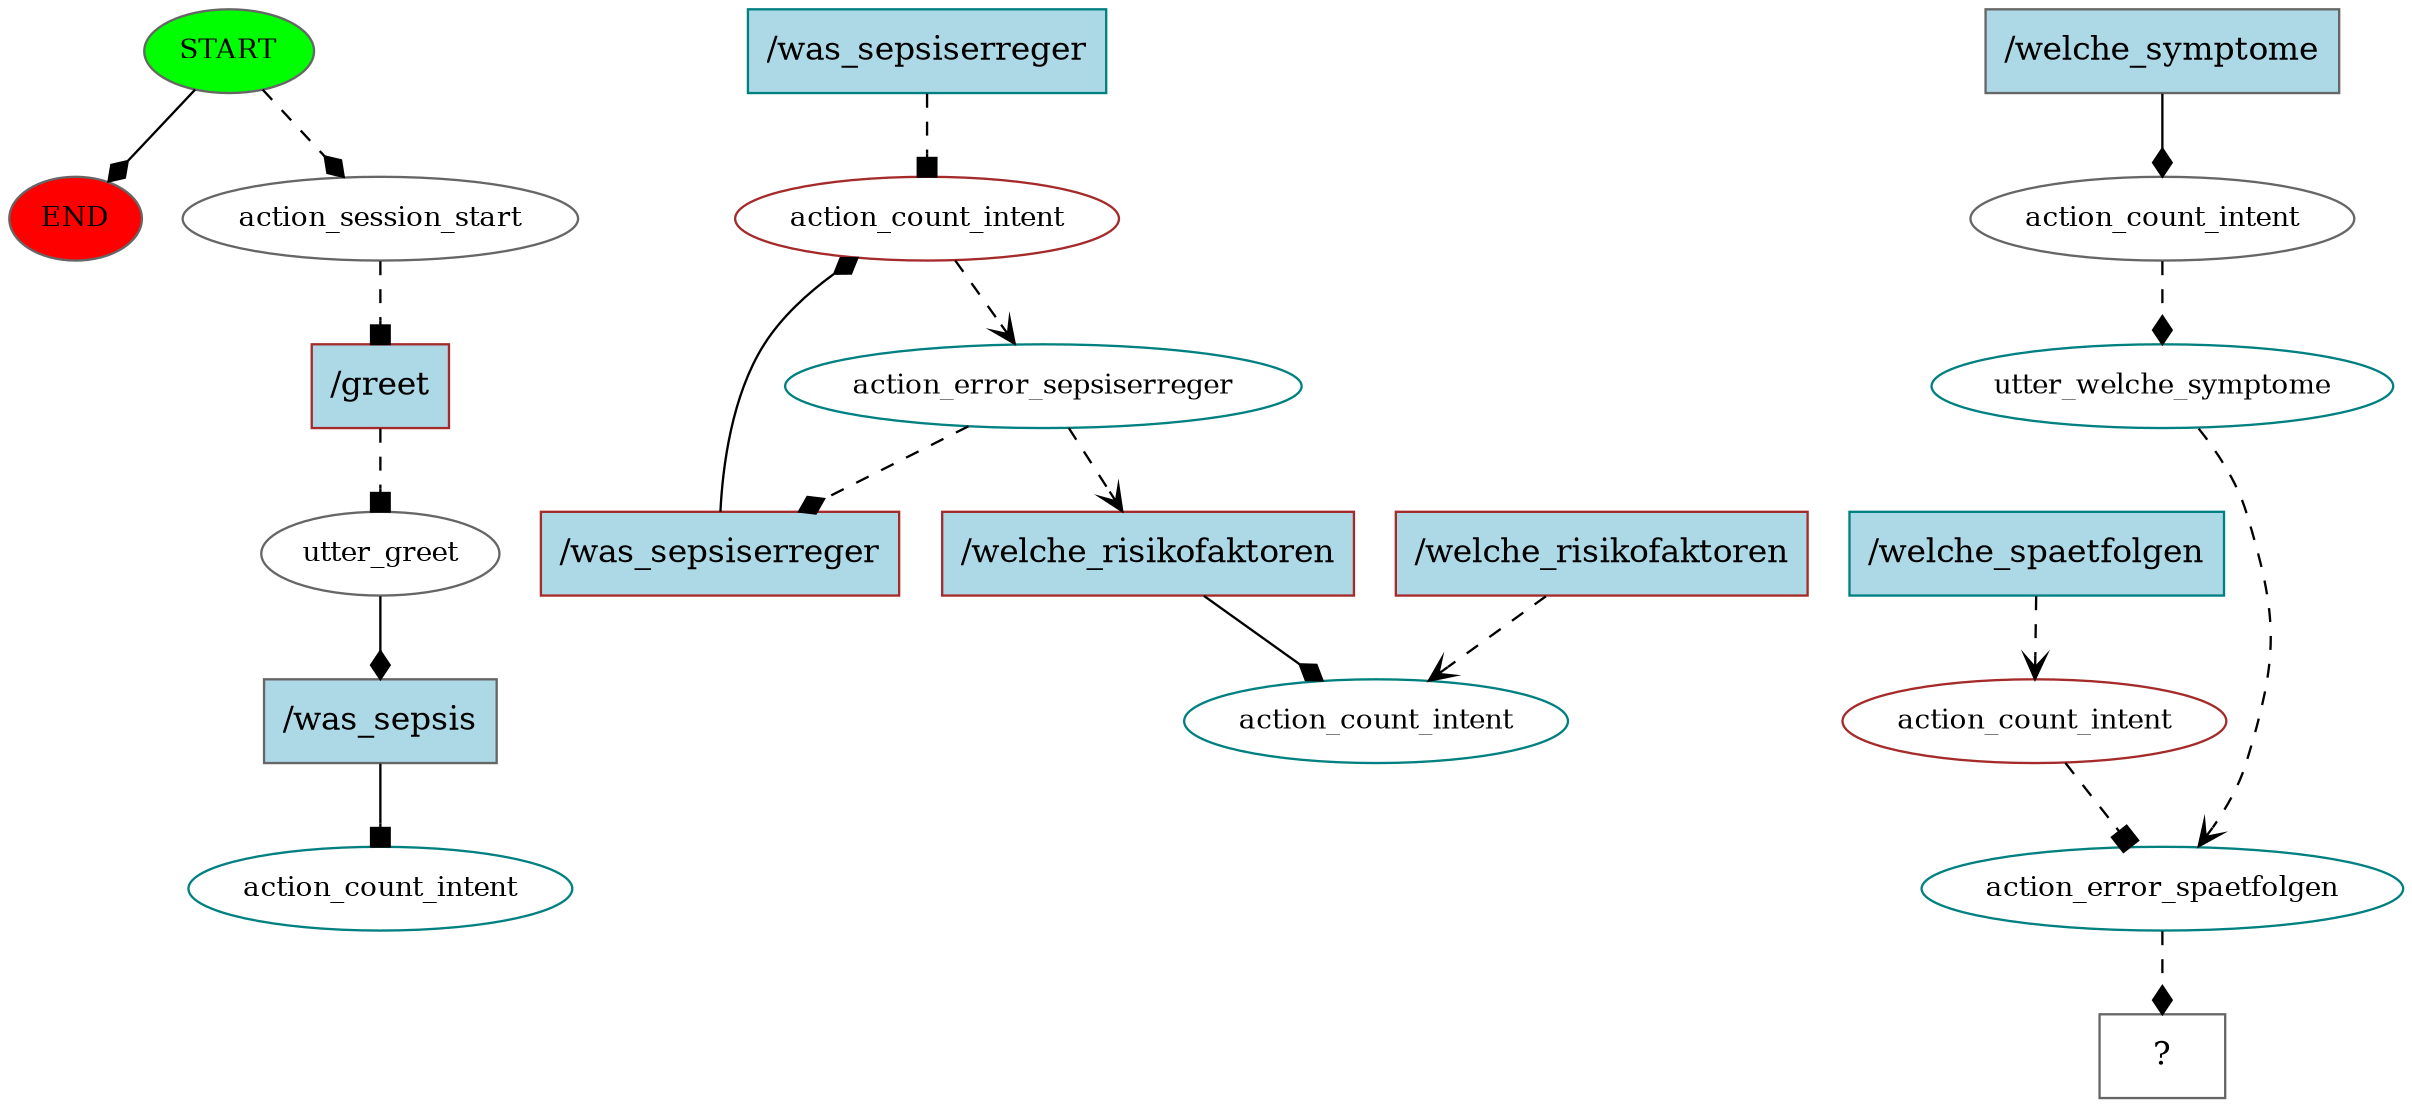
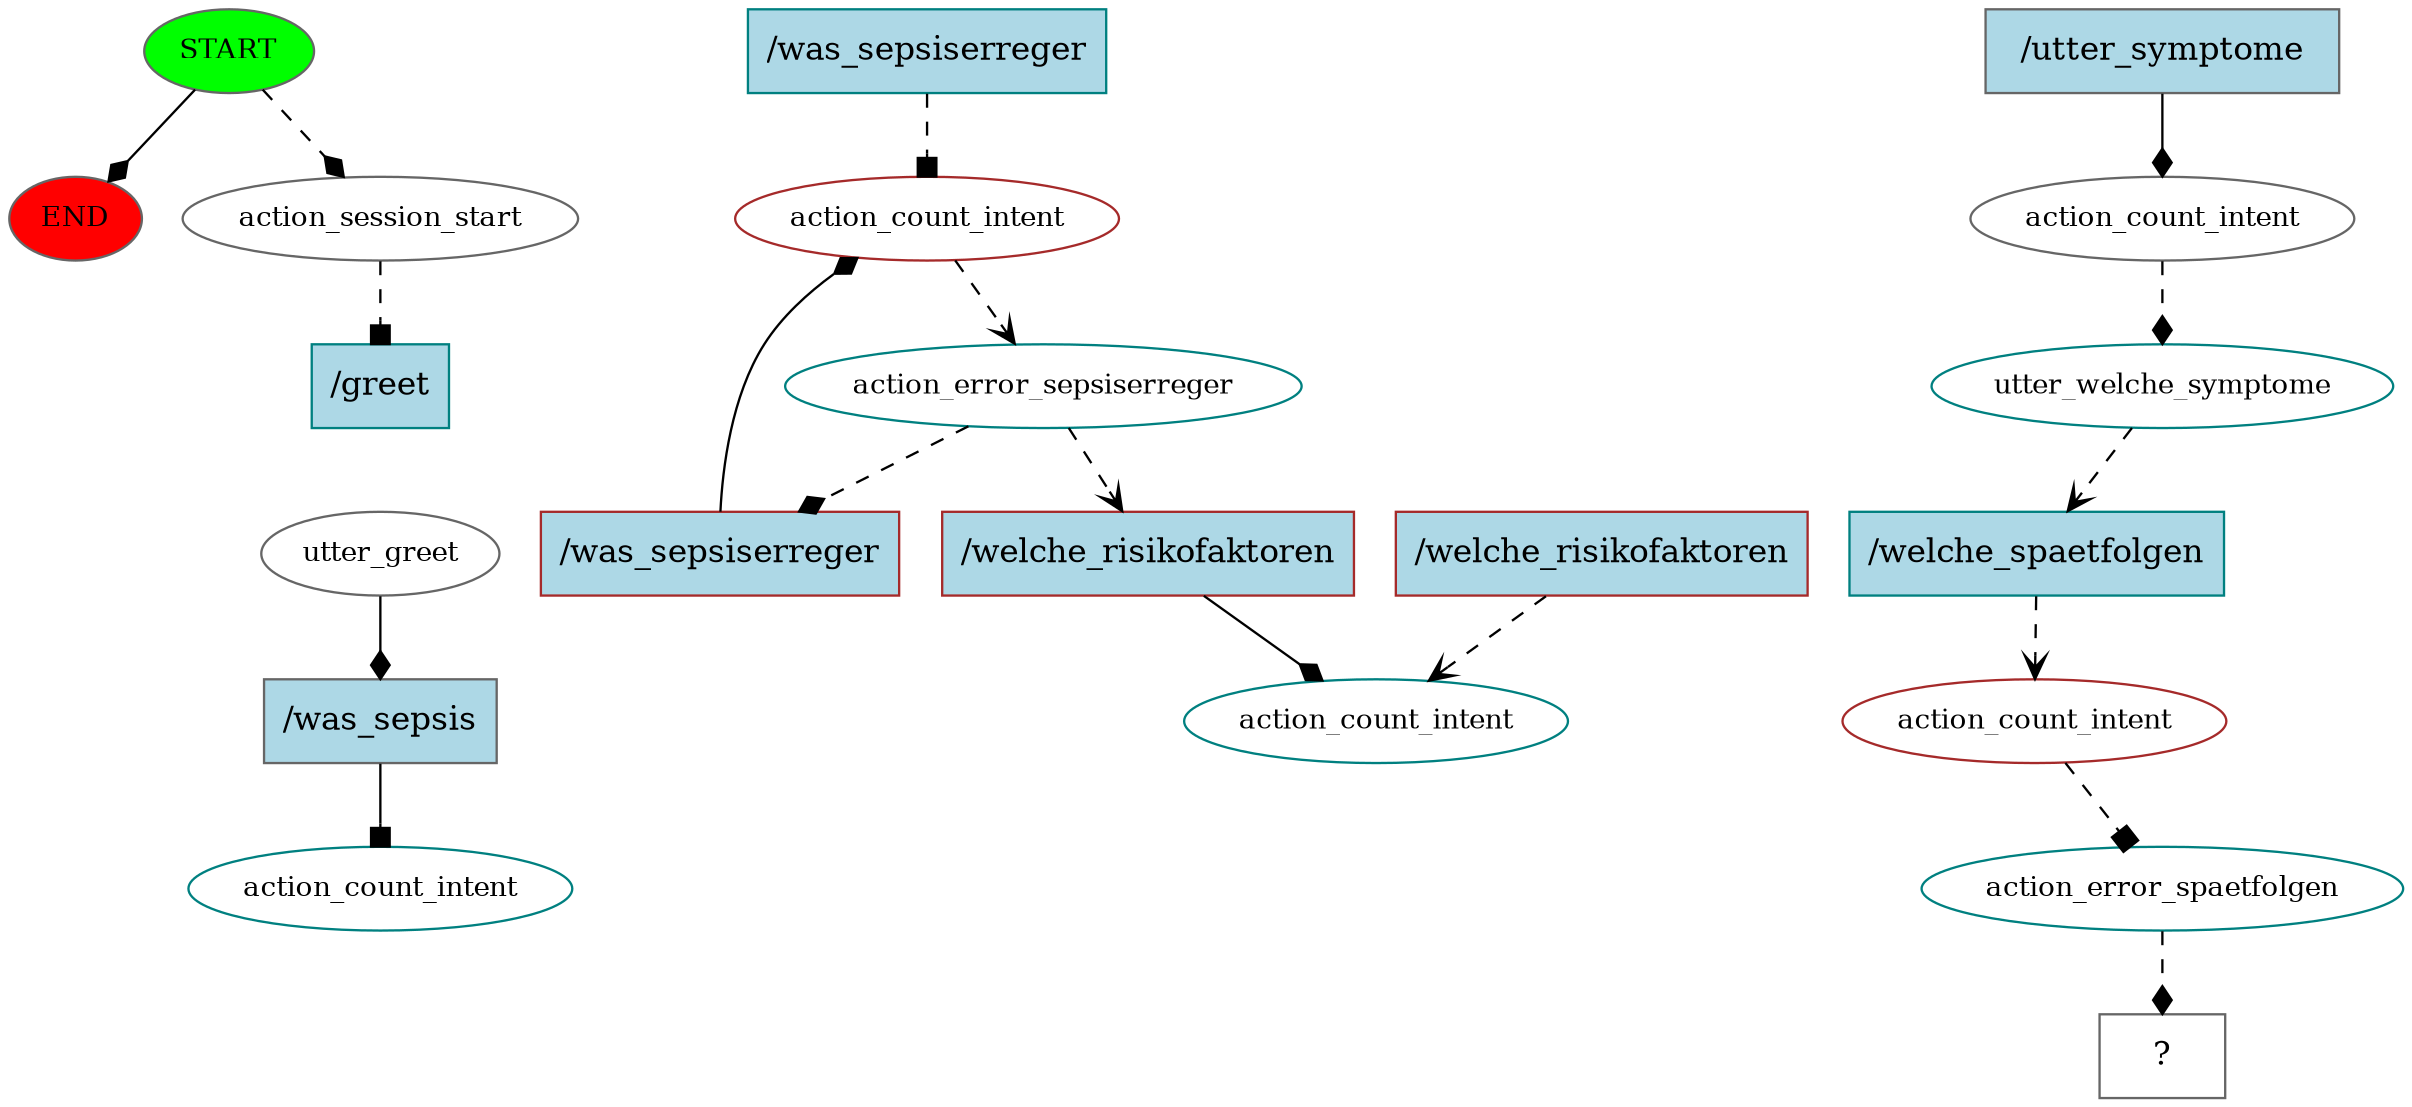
node "/welche_symptome": label "/welche_symptome" -> "/utter_symptome"
node "/greet": color brown -> teal
edge "/greet" -> "utter_greet": removed
edge "utter_welche_symptome" -> "action_error_spaetfolgen": now "utter_welche_symptome" -> "/welche_spaetfolgen"
